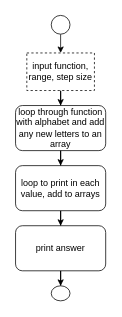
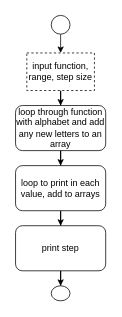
node "print answer": label "print answer" -> "print step"
